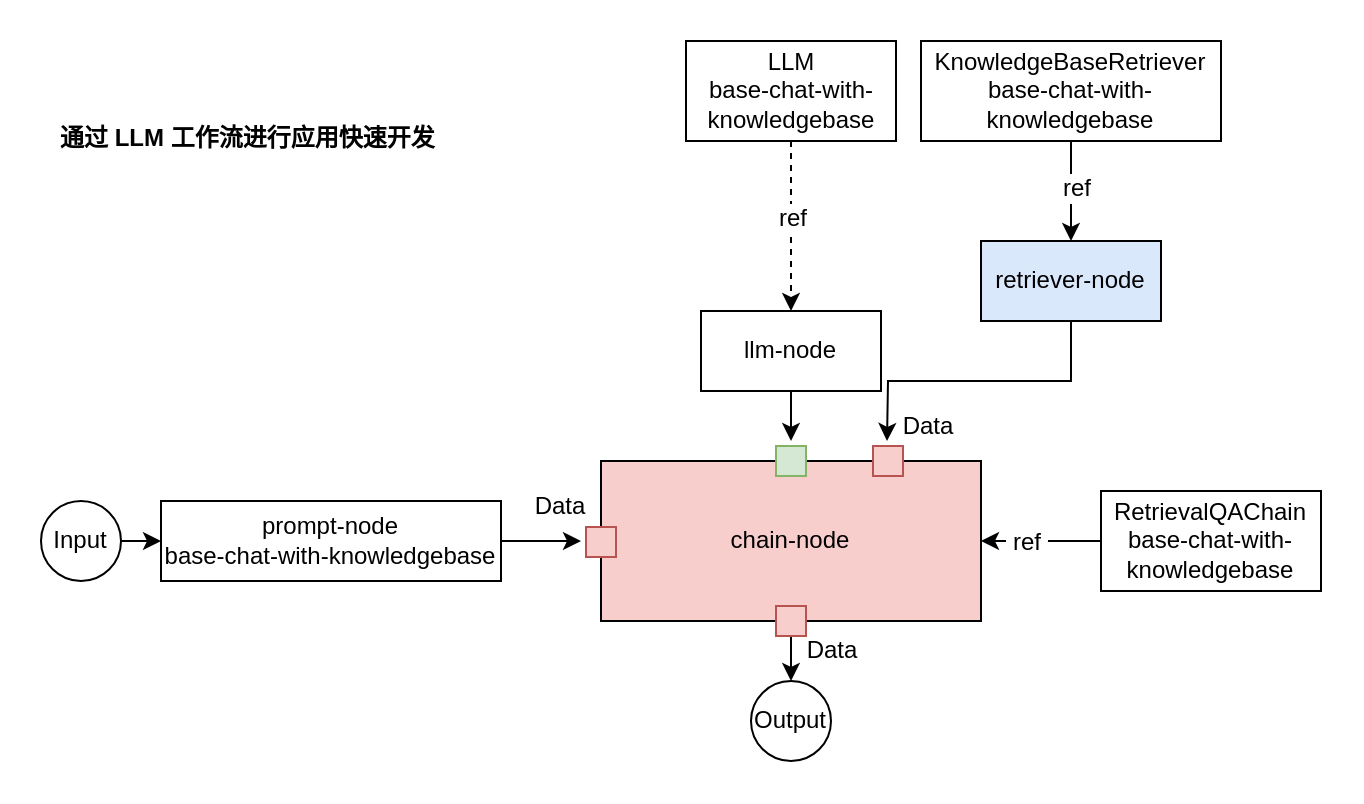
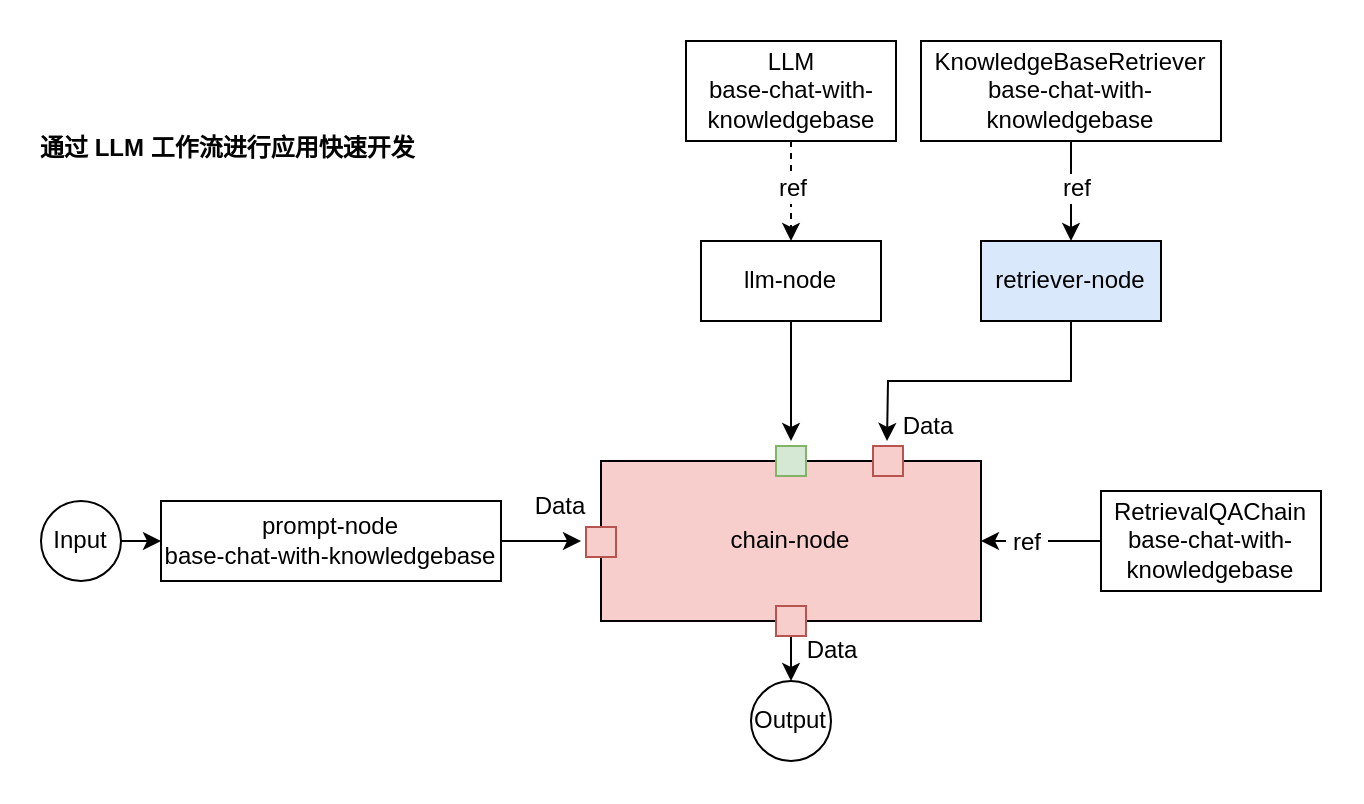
node "通过 LLM 工作流进行应用快速开发": moved (247, 141) -> (227, 151)
node "llm-node": moved (791, 351) -> (791, 281)
